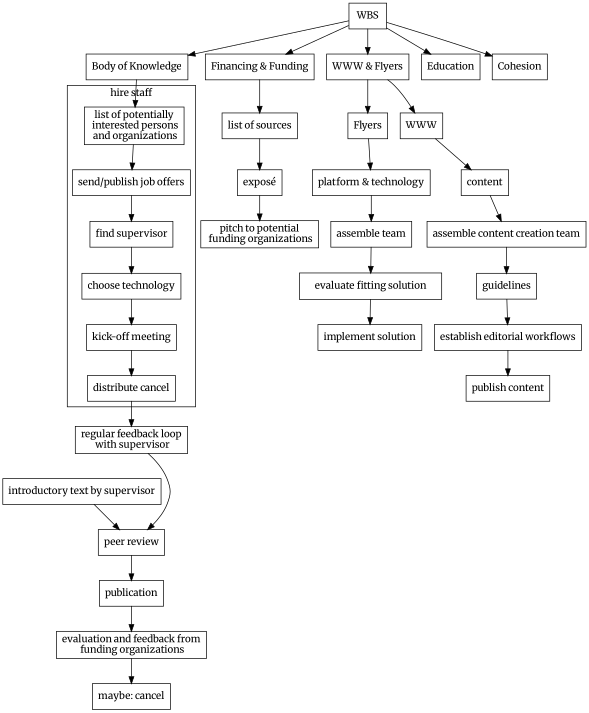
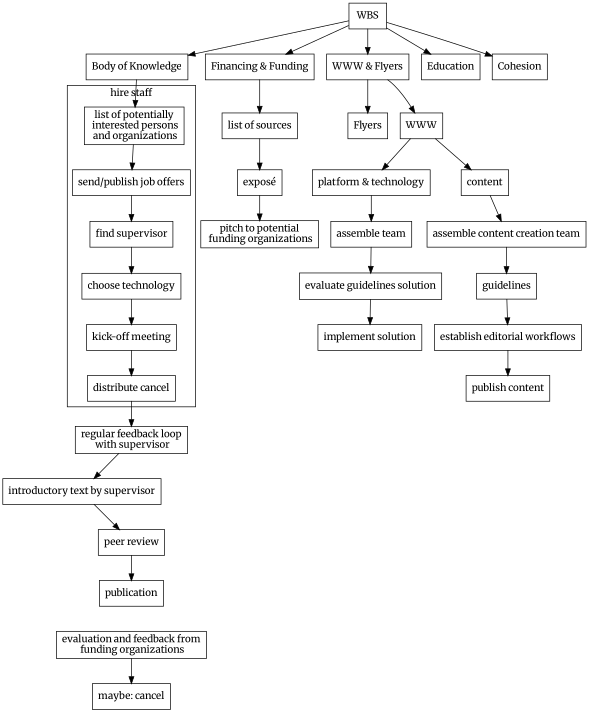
edge "Flyers" -> "platform & technology": now "WWW" -> "platform & technology"
node "evaluate fitting solution": label "evaluate fitting solution" -> "evaluate guidelines solution"
edge "regular feedback loop with supervisor" -> "peer review": now "regular feedback loop with supervisor" -> "introductory text by supervisor"
edge "publication" -> "evaluation and feedback from funding organizations": removed
